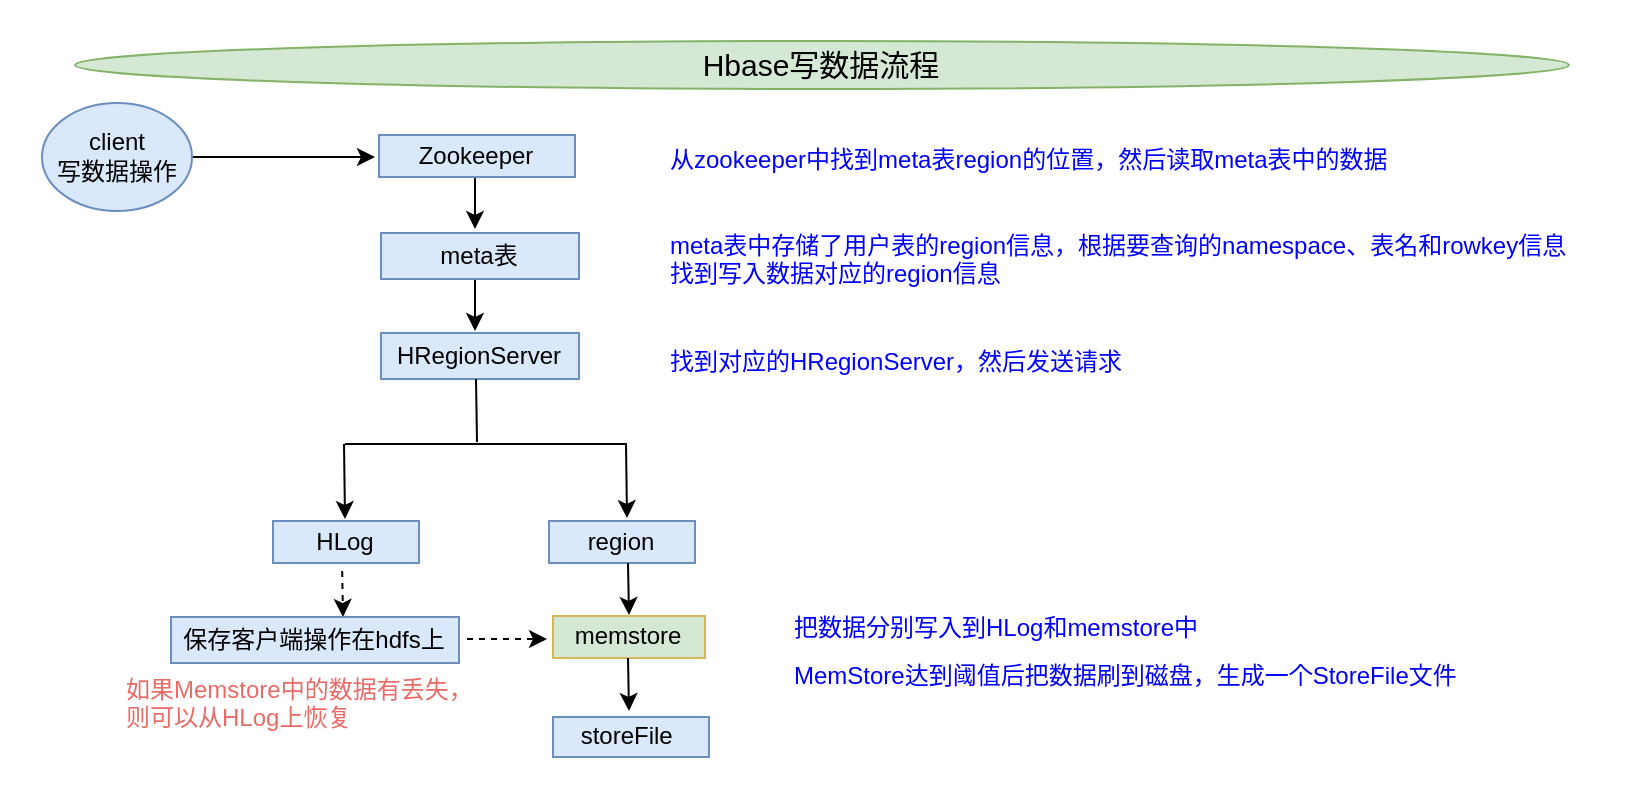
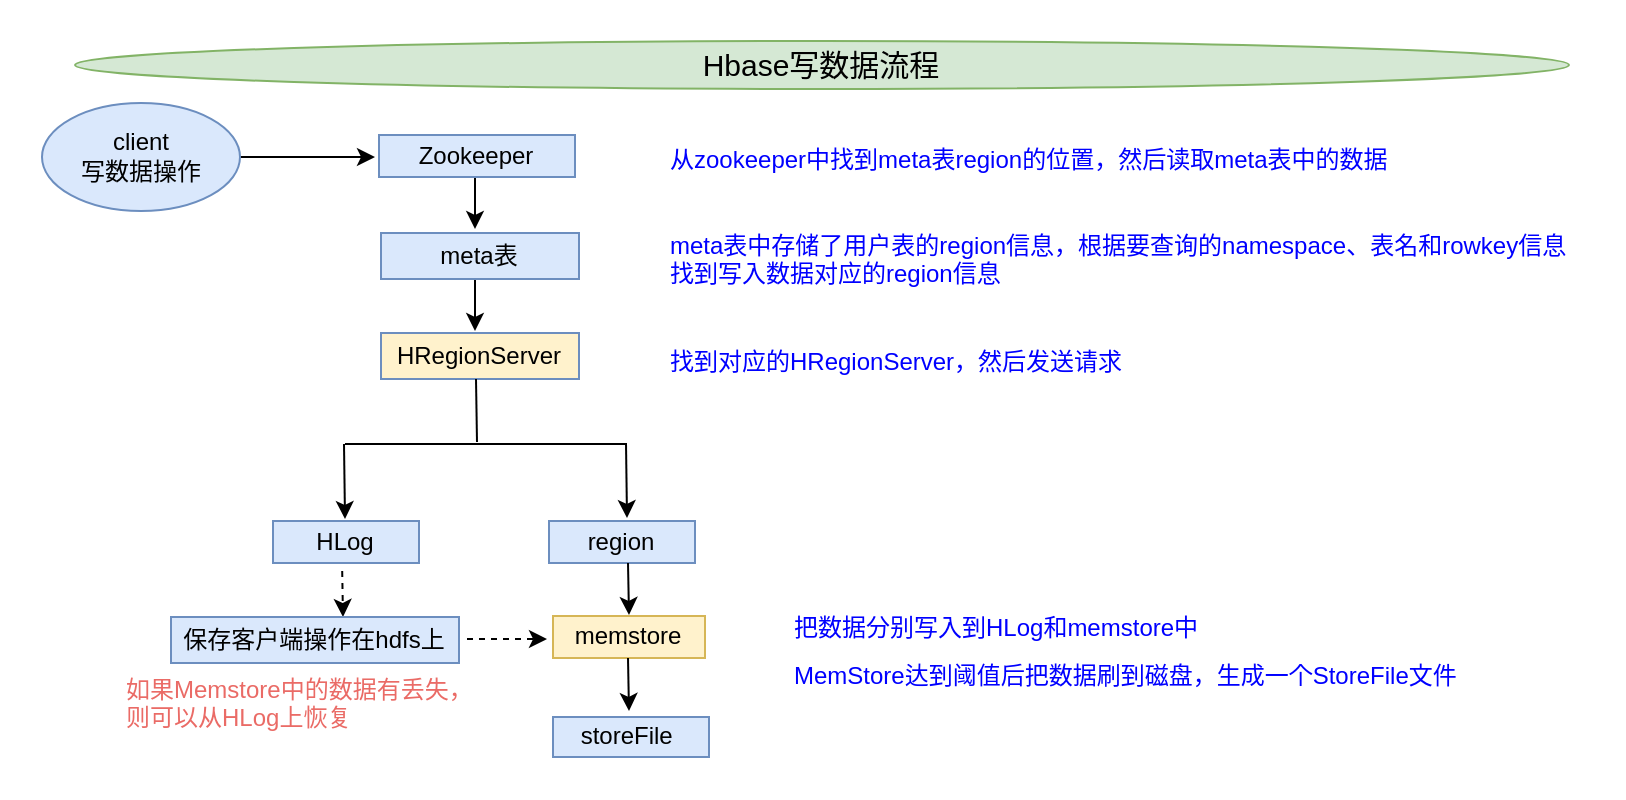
node "client 写数据操作": size 150x108 -> 198x108
node "HRegionServer": fillcolor #dae8fc -> #fff2cc
node "memstore": fillcolor #d5e8d4 -> #fff2cc
